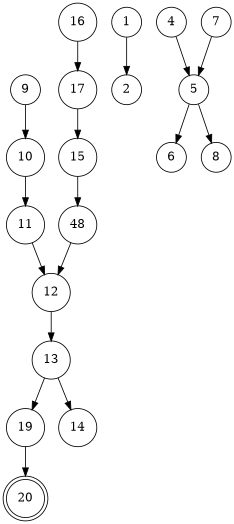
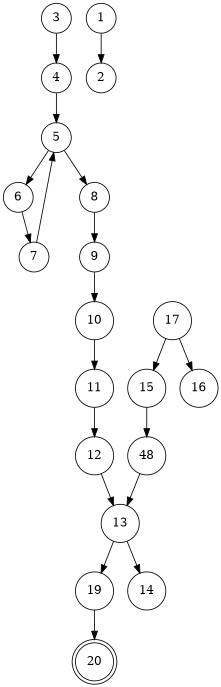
node "3": added
edge "16" -> "17": reversed
edge "6" -> "7": added
edge "8" -> "9": added
edge "48" -> "12": now "48" -> "13"
